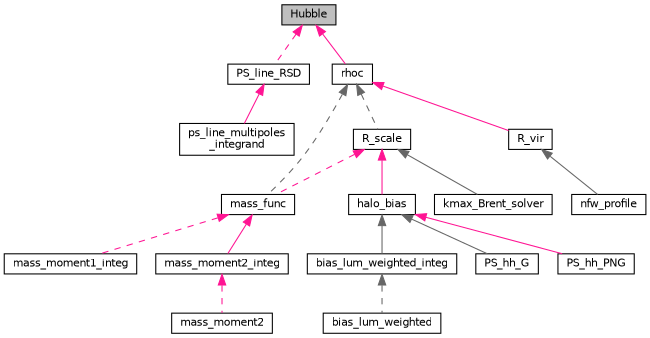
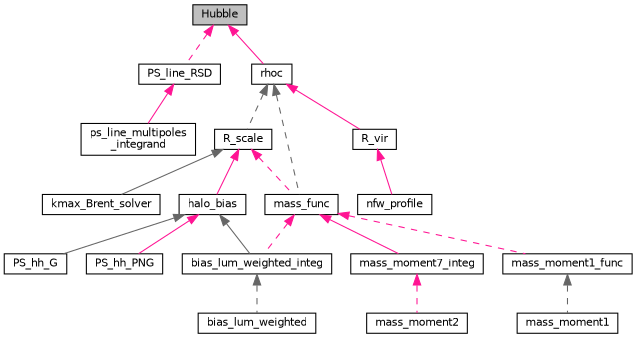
edge "nfw_profile" -> "R_vir": color gray40 -> deeppink
edge "bias_lum_weighted_integ" -> "mass_func": added
node "mass_moment1_integ": label "mass_moment1_integ" -> "mass_moment1_func"
node "mass_moment2_integ": label "mass_moment2_integ" -> "mass_moment7_integ"
node "mass_moment1": added
